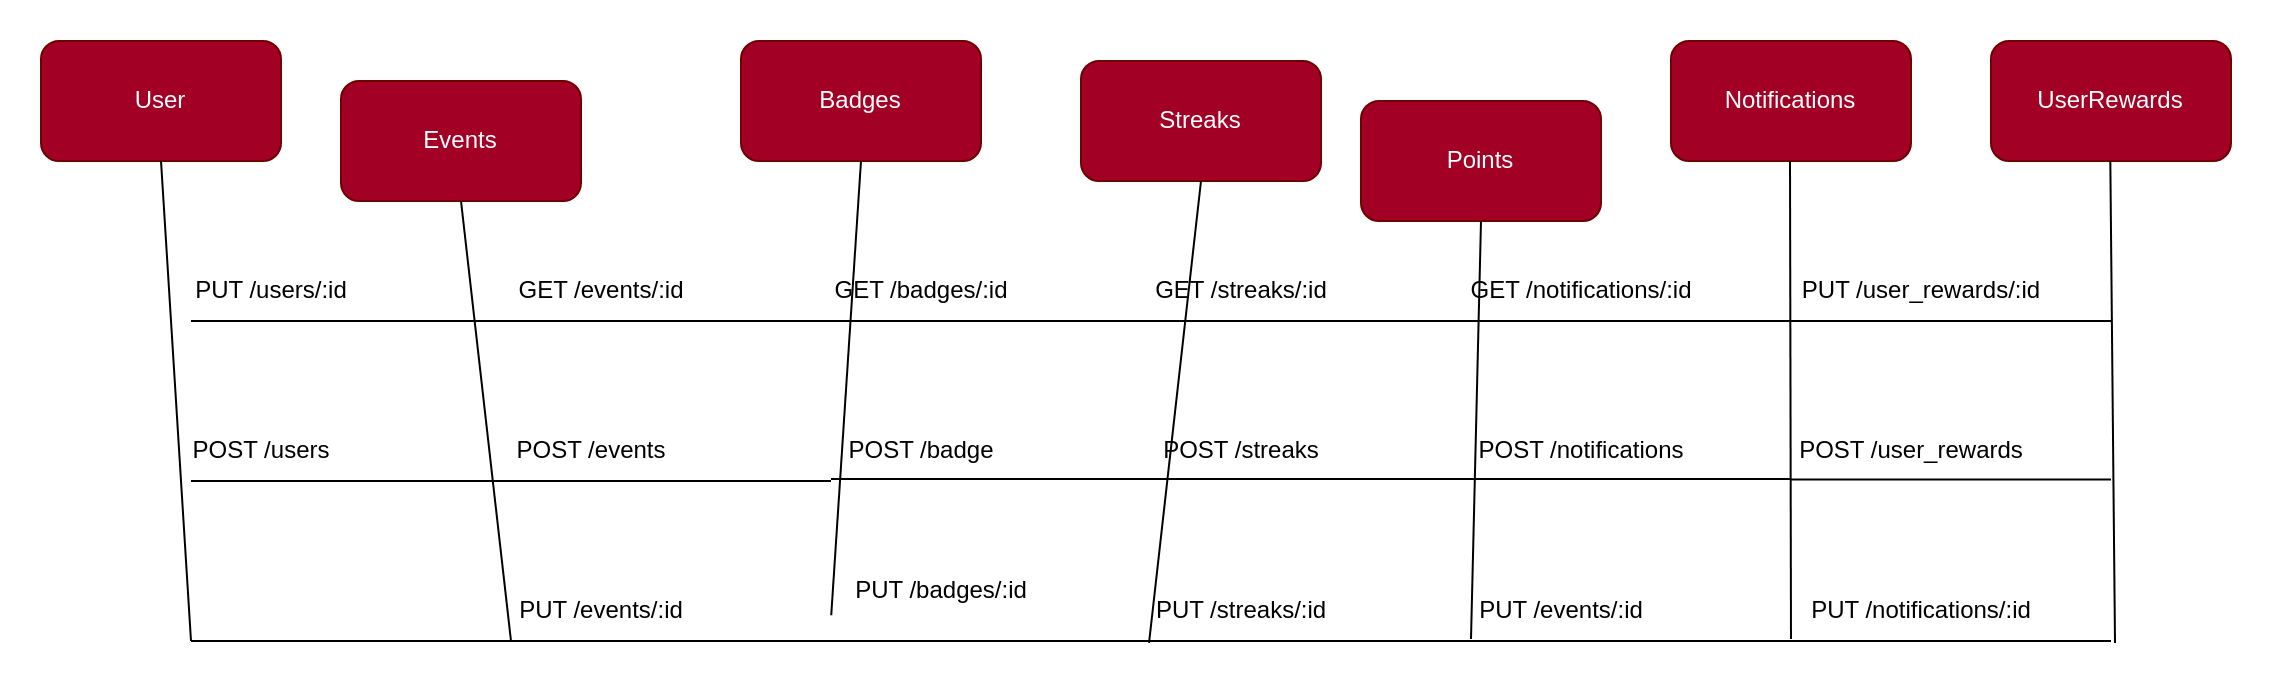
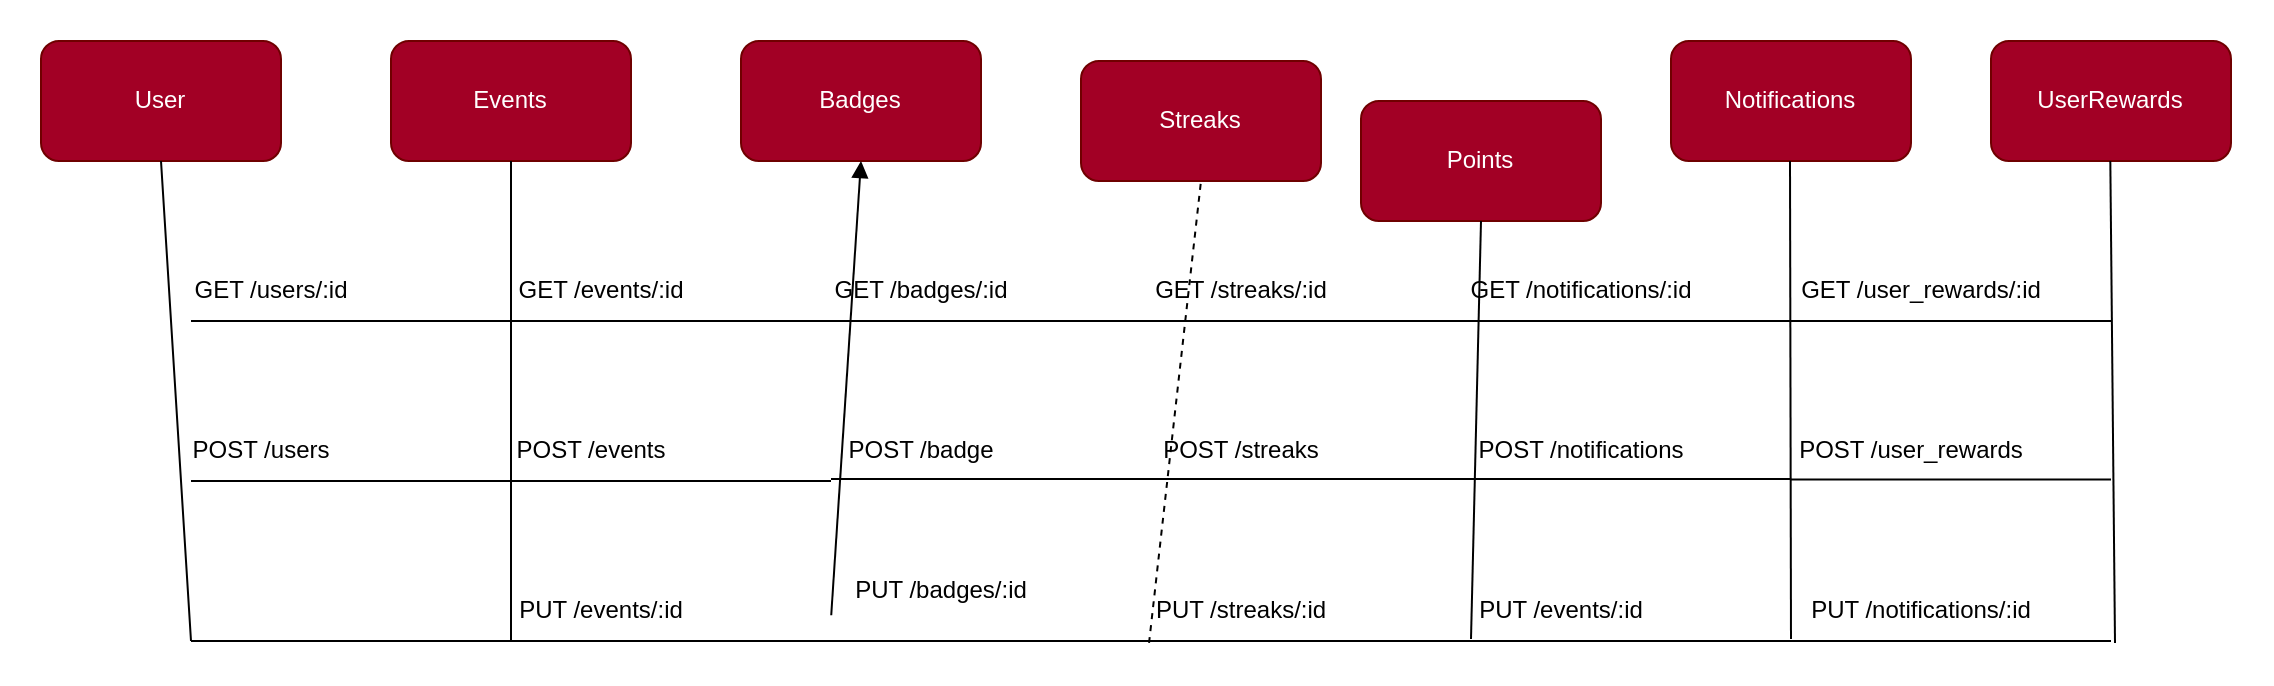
node "Events": moved (461, 141) -> (511, 101)
edge "Badges" -- "PUT /badges/:id": arrowhead none -> block
node "PUT /users/:id": label "PUT /users/:id" -> "GET /users/:id"
node "PUT /user_rewards/:id": label "PUT /user_rewards/:id" -> "GET /user_rewards/:id"
edge "Streaks" -- "PUT /streaks/:id": style solid -> dashed
